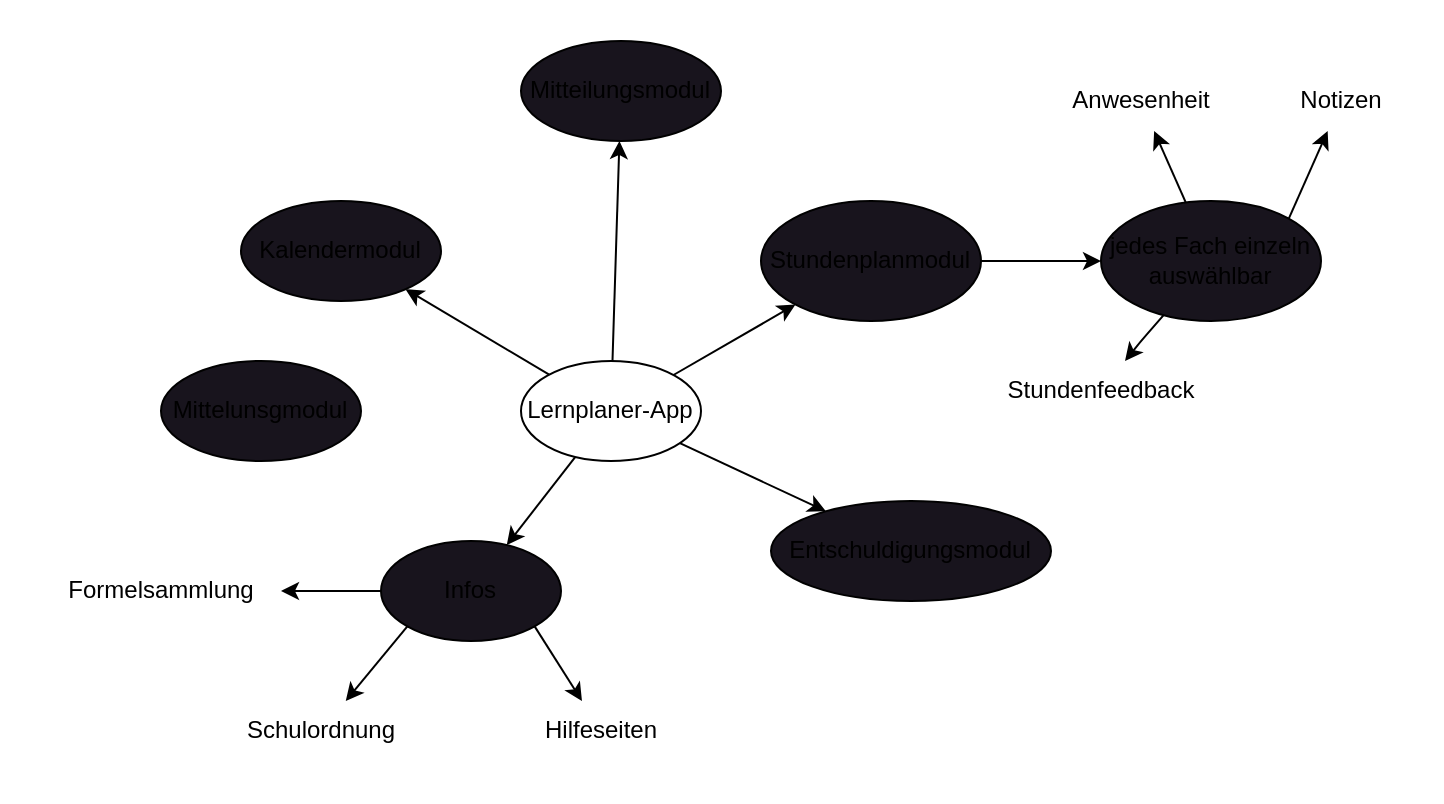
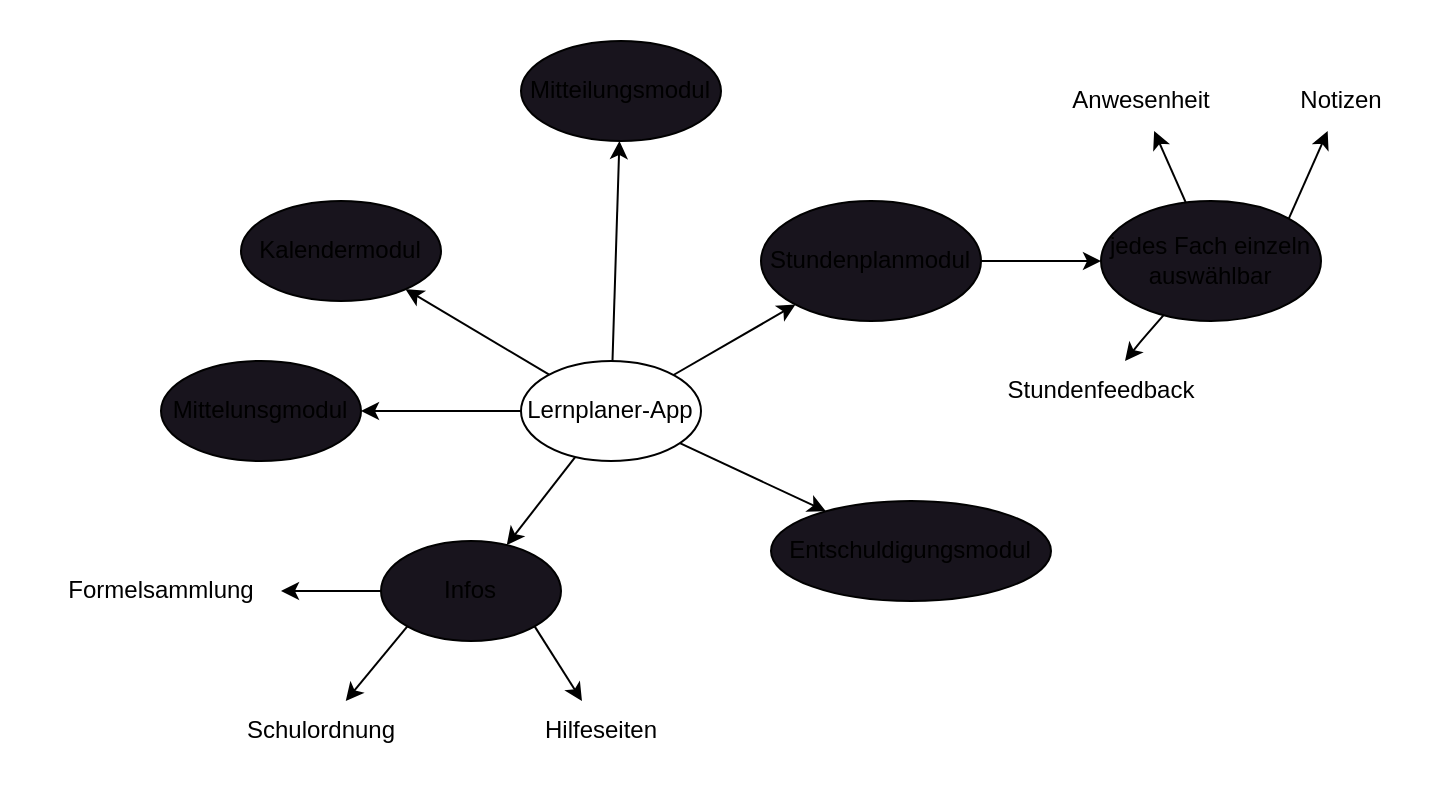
edge "Lernplaner-App" -> "Mittelunsgmodul": added
